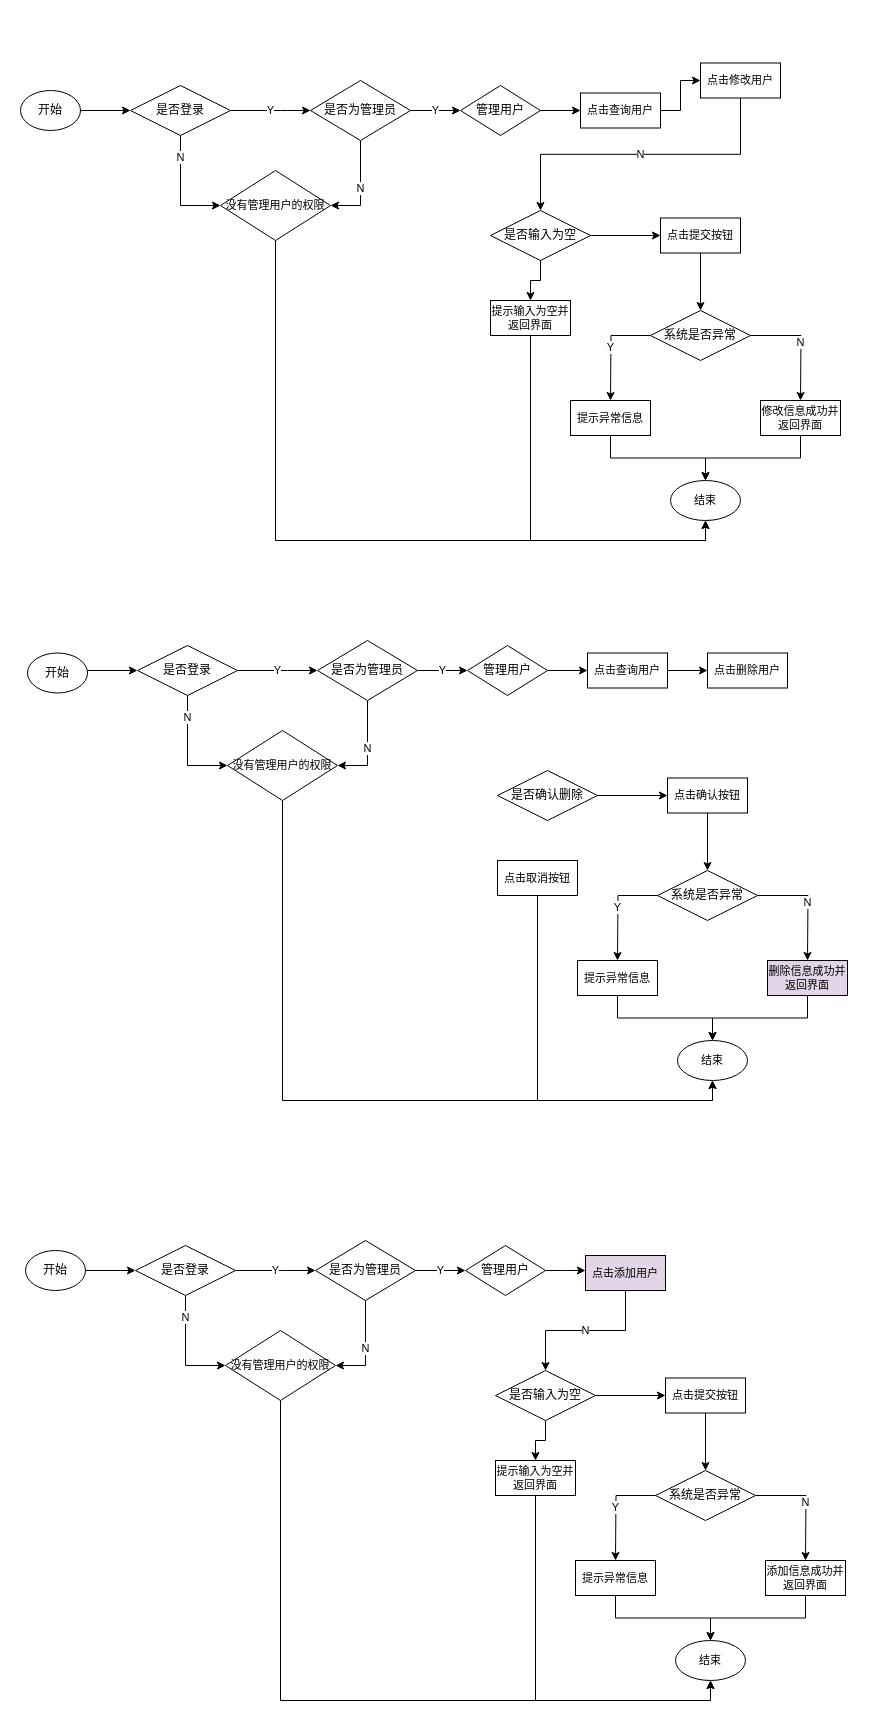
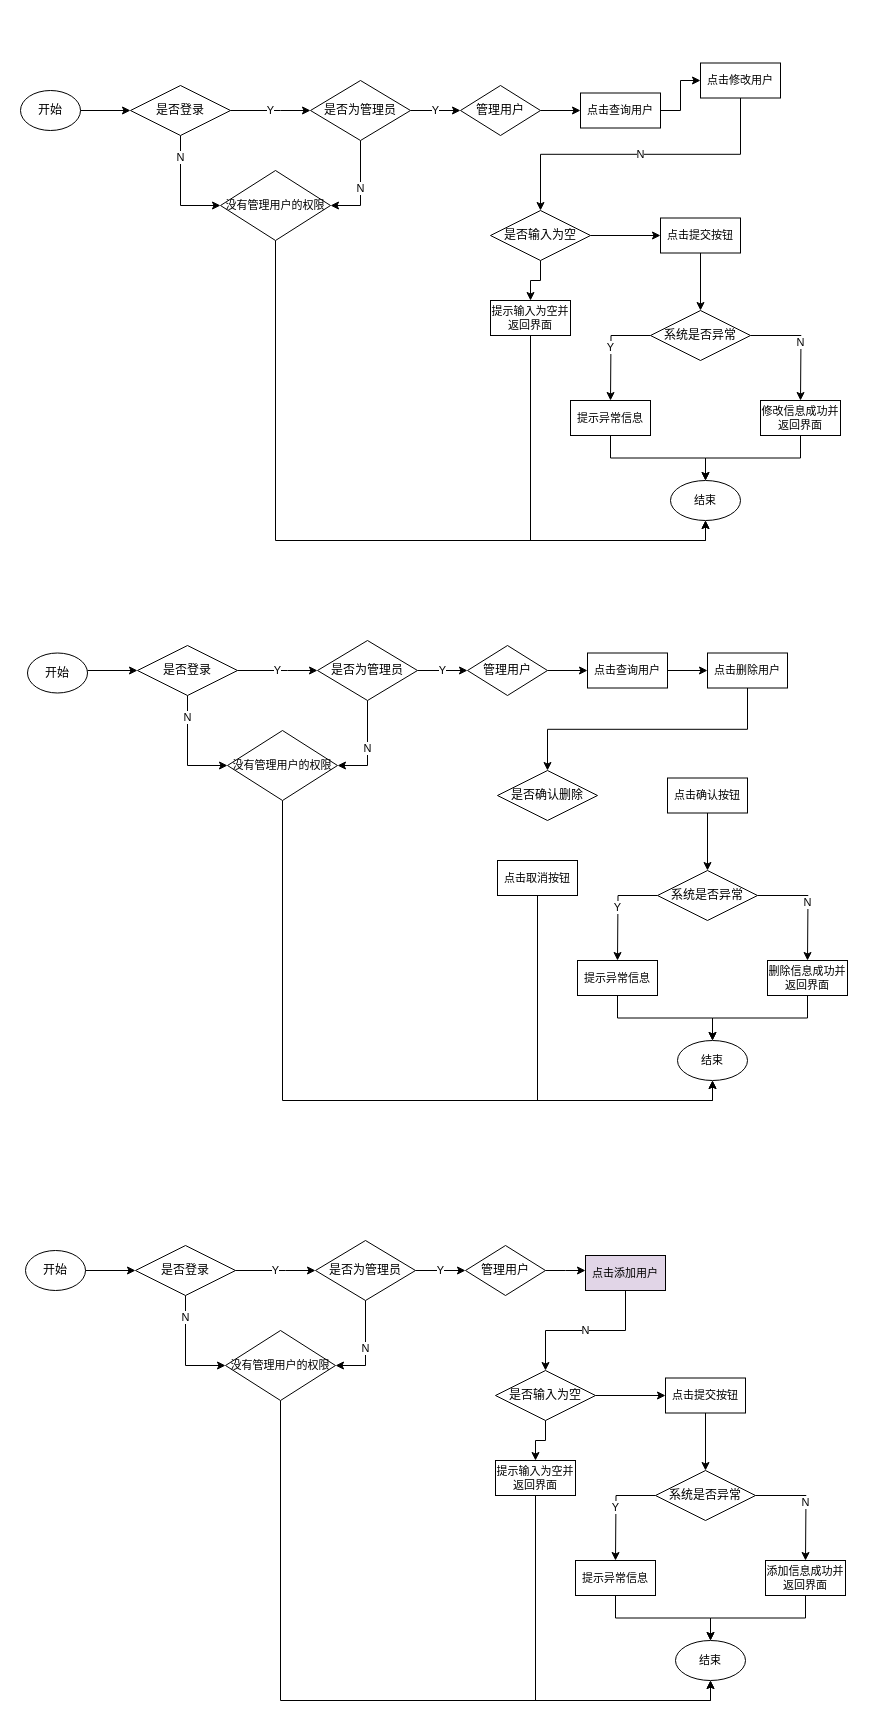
edge "点击删除用户" -> "是否确认删除": added
edge "是否确认删除" -> "点击确认按钮": removed
node "删除信息成功并返回界面": fillcolor #e1d5e7 -> #ffffff
